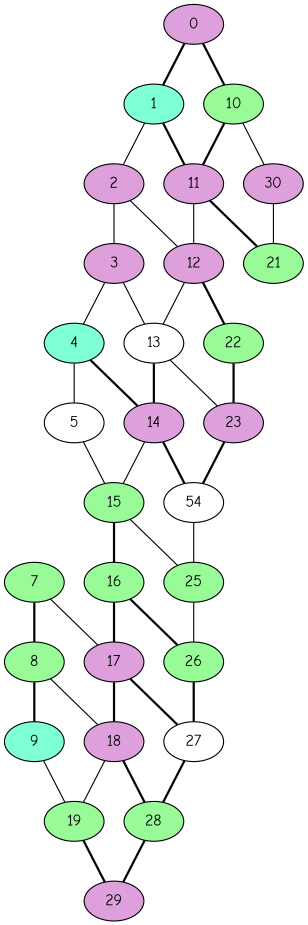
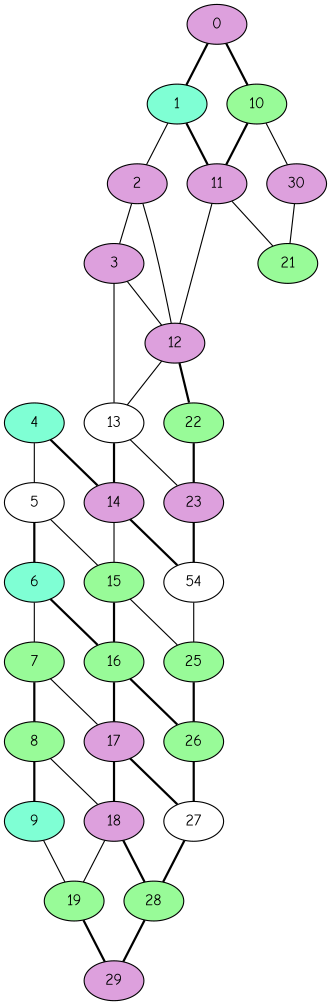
edge "11" -- "21": style bold -> solid
edge "3" -- "4": now "3" -- "12"
node "6": added
edge "25" -- "26": style solid -> bold
